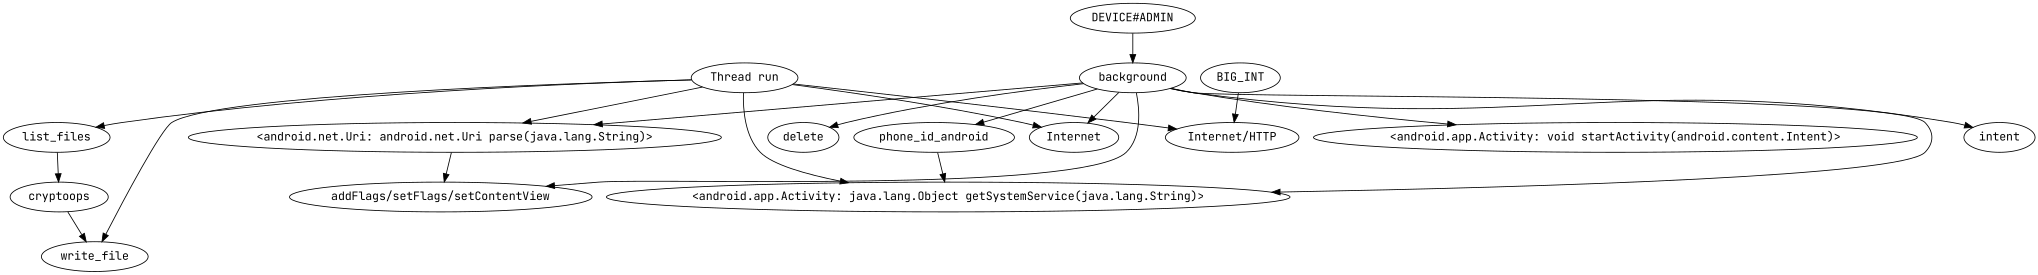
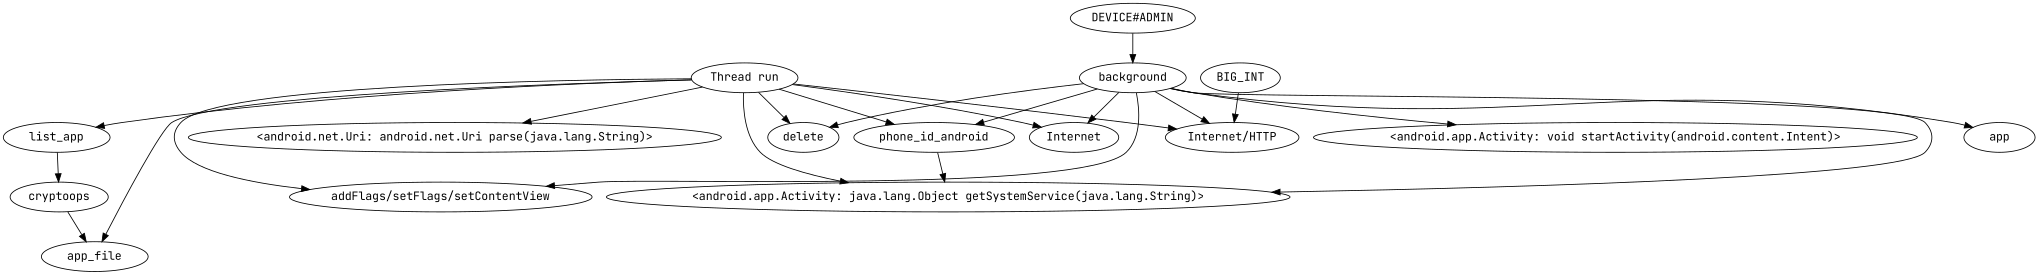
edge "background" -> "<android.net.Uri: android.net.Uri parse(java.lang.String)>": now "background" -> "Internet/HTTP"
edge "Thread run" -> "delete": added
edge "Thread run" -> "phone_id_android": added
node "list_files": label "list_files" -> "list_app"
node "intent": label "intent" -> "app"
edge "<android.net.Uri: android.net.Uri parse(java.lang.String)>" -> "addFlags/setFlags/setContentView": now "Thread run" -> "addFlags/setFlags/setContentView"
node "write_file": label "write_file" -> "app_file"
